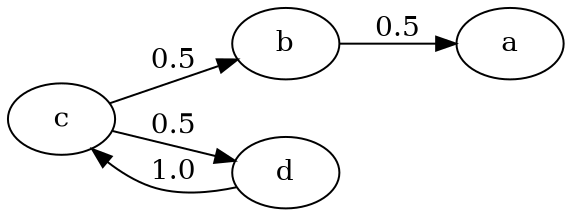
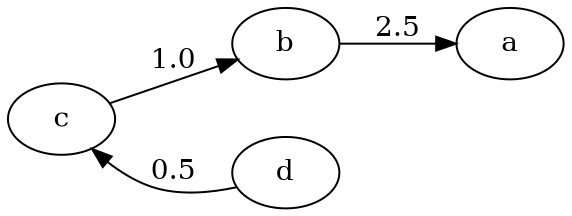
edge "b" -> "a": label "0.5" -> "2.5"
edge "c" -> "b": label "0.5" -> "1.0"
edge "c" -> "d": removed, label "0.5"
edge "d" -> "c": label "1.0" -> "0.5"
